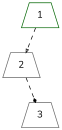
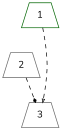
edge "1" -> "2": now "1" -> "3"
